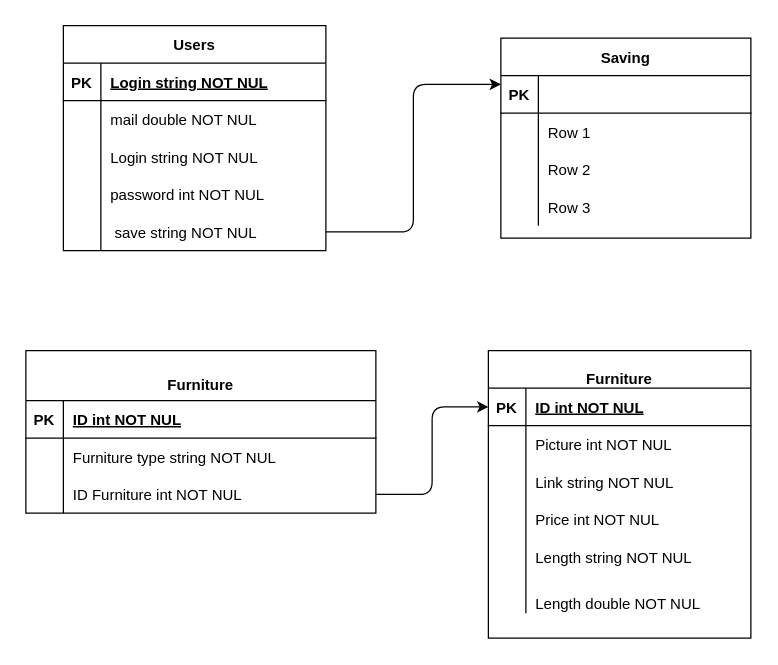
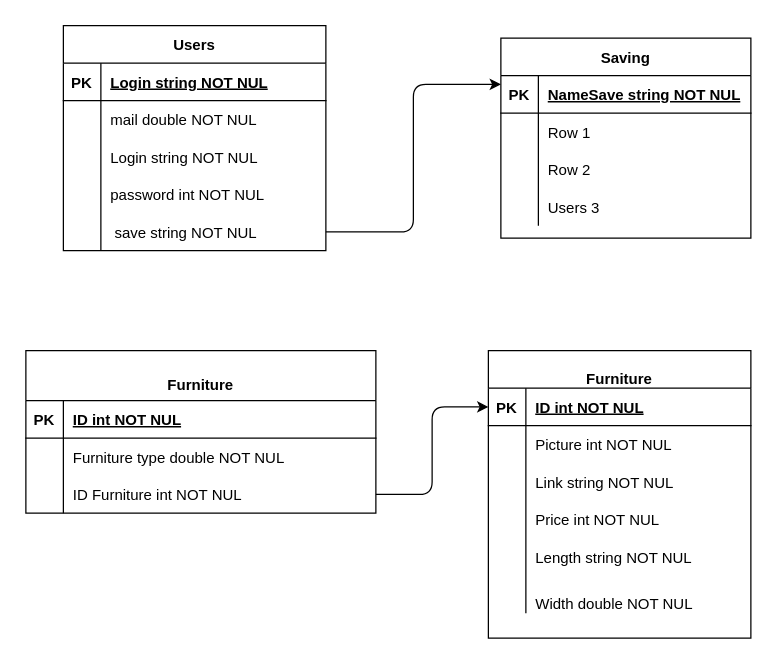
node "NameSave string NOT NUL": added
node "Row 3": label "Row 3" -> "Users 3"
node "Furniture type string NOT NUL": label "Furniture type string NOT NUL" -> "Furniture type double NOT NUL"
node "Length double NOT NUL": label "Length double NOT NUL" -> "Width double NOT NUL"
